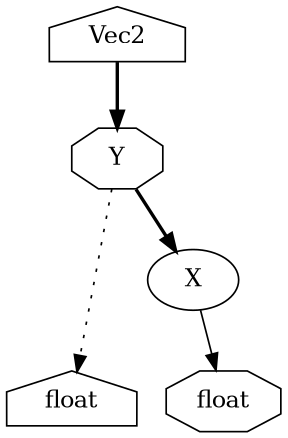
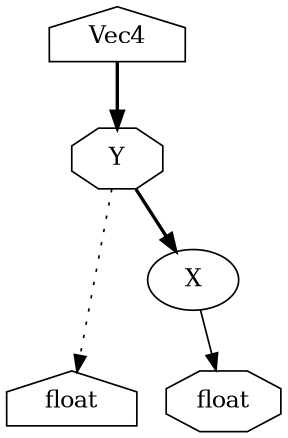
node "Vec2": label "Vec2" -> "Vec4"
